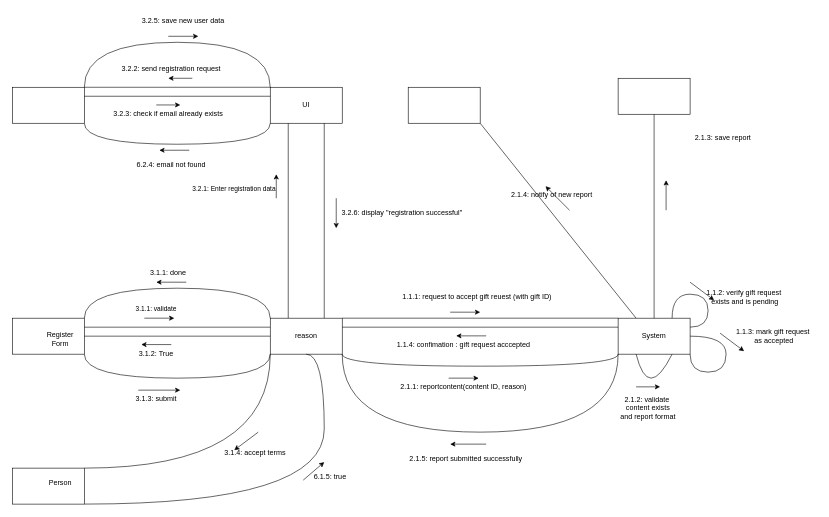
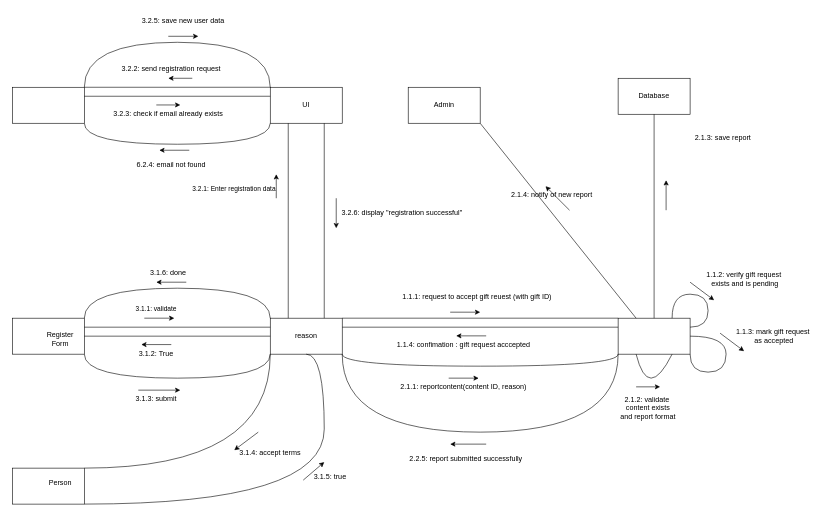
node "Database": added
node "Admin": added
node "3.1.1: done": label "3.1.1: done" -> "3.1.6: done"
node "1.1.2: verify gift request exists and is pending": moved (744, 297) -> (744, 279)
node "System": removed
node "3.1.4: accept terms": moved (255, 453) -> (270, 453)
node "2.1.5: report submitted successfully": label "2.1.5: report submitted successfully" -> "2.2.5: report submitted successfully"
node "6.1.5: true": label "6.1.5: true" -> "3.1.5: true"
